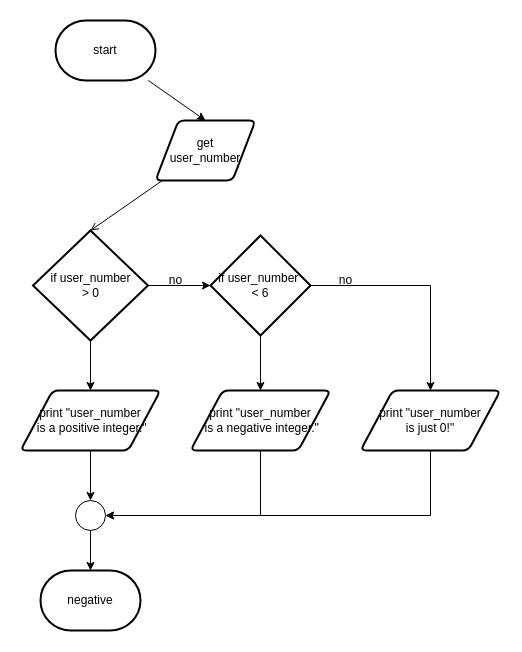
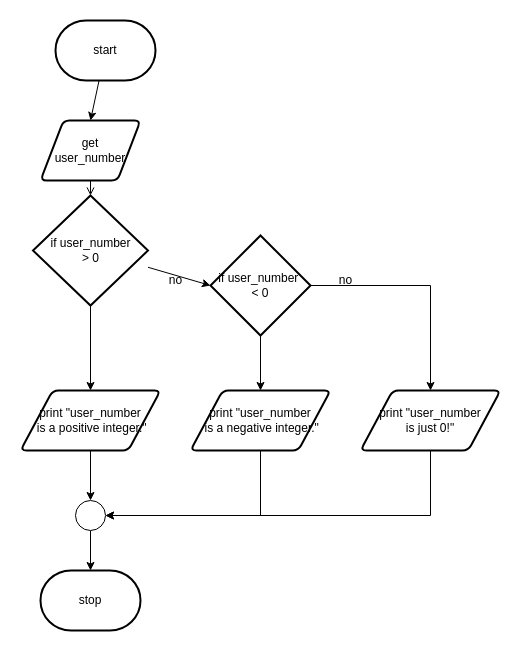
node "get user_number": moved (206, 151) -> (91, 151)
node "if user_number > 0": moved (91, 286) -> (91, 251)
node "if user_number < 6": label "if user_number < 6" -> "if user_number < 0"
node "negative": label "negative" -> "stop"
